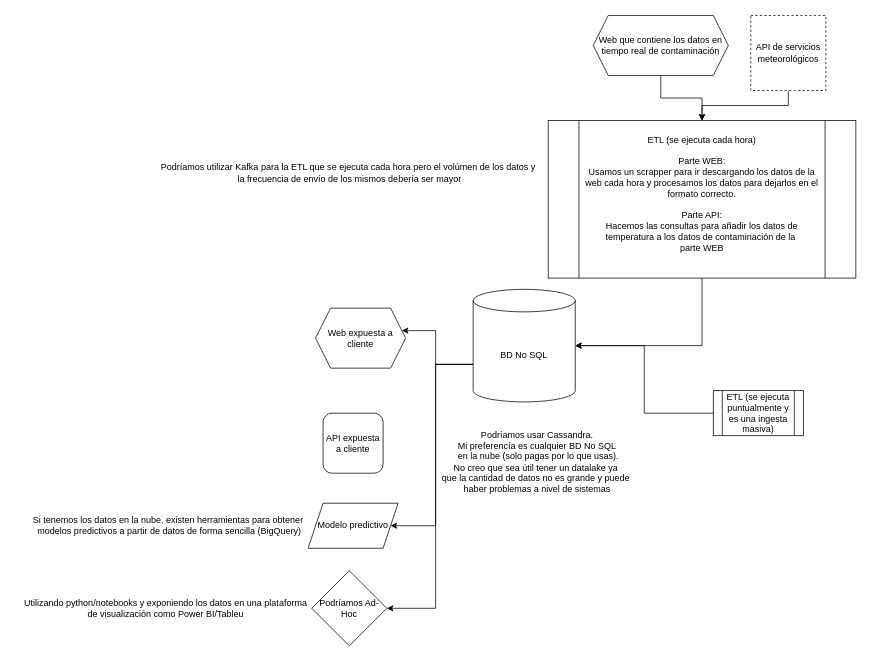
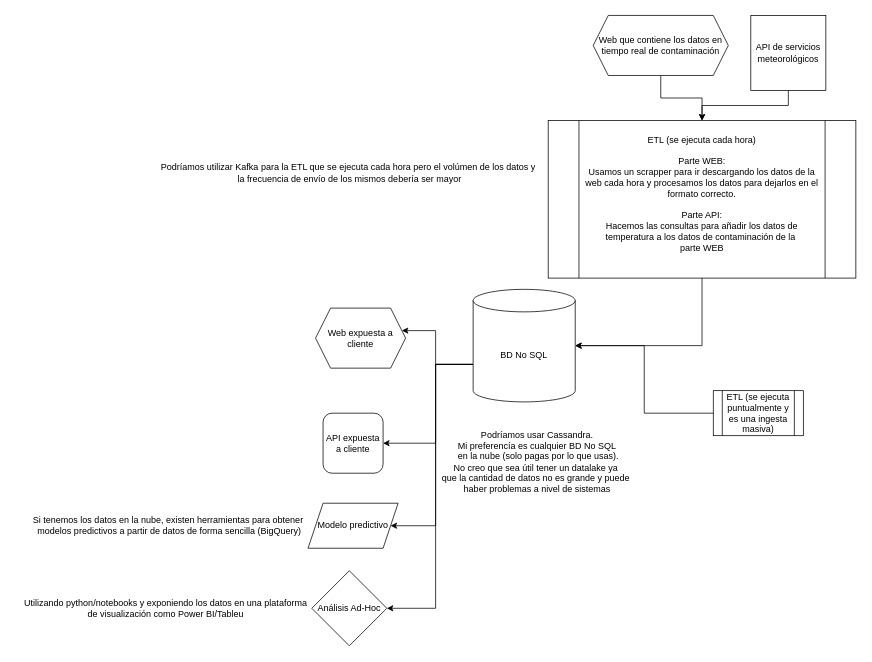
node "API de servicios meteorológicos": style dashed -> solid
edge "BD No SQL" -> "API expuesta a cliente": added
node "Podríamos Ad-Hoc": label "Podríamos Ad-Hoc" -> "Análisis Ad-Hoc"
